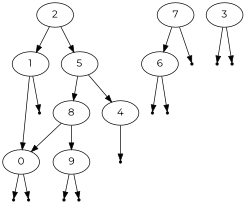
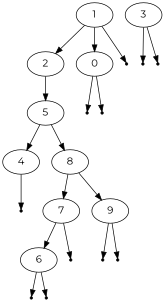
edge "2" -> "1": reversed
edge "8" -> "0": now "8" -> "7"
